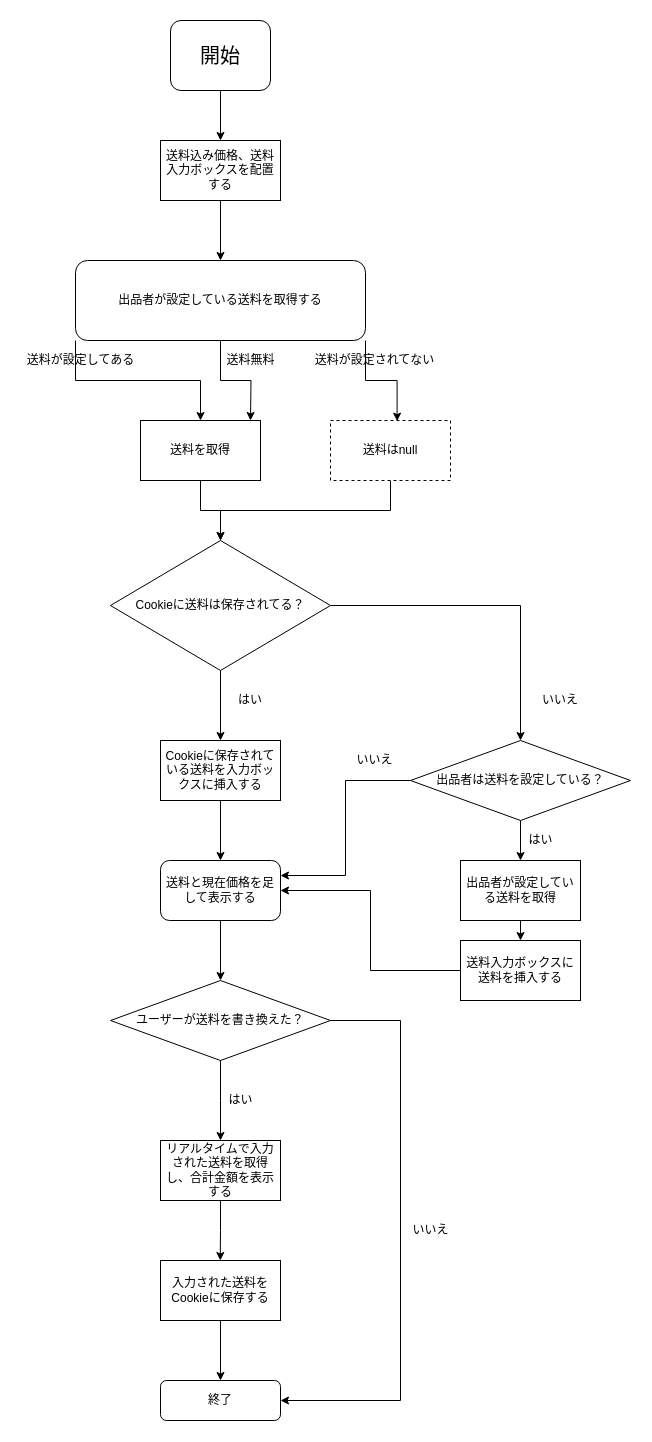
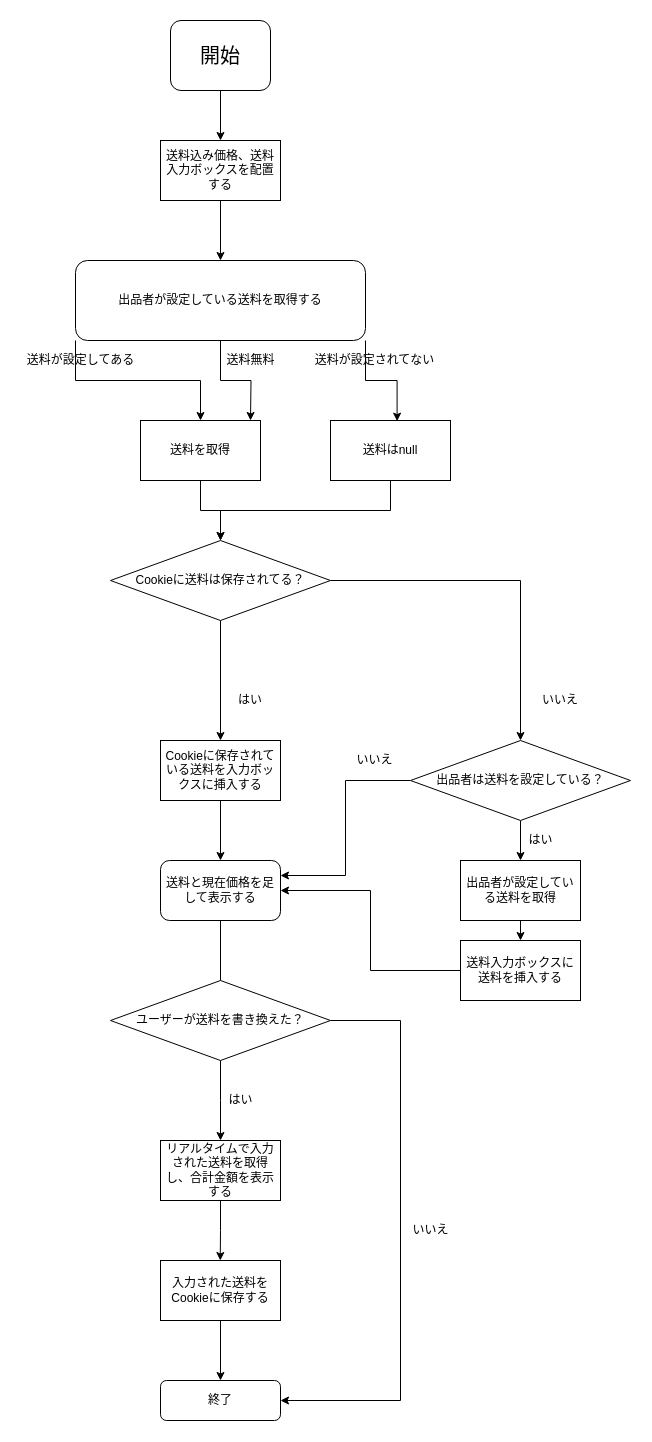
node "送料はnull": style dashed -> solid
node "Cookieに送料は保存されてる？": size 220x130 -> 220x80
edge "送料と現在価格を足して表示する" -> "ユーザーが送料を書き換えた？": arrowhead classic -> none
